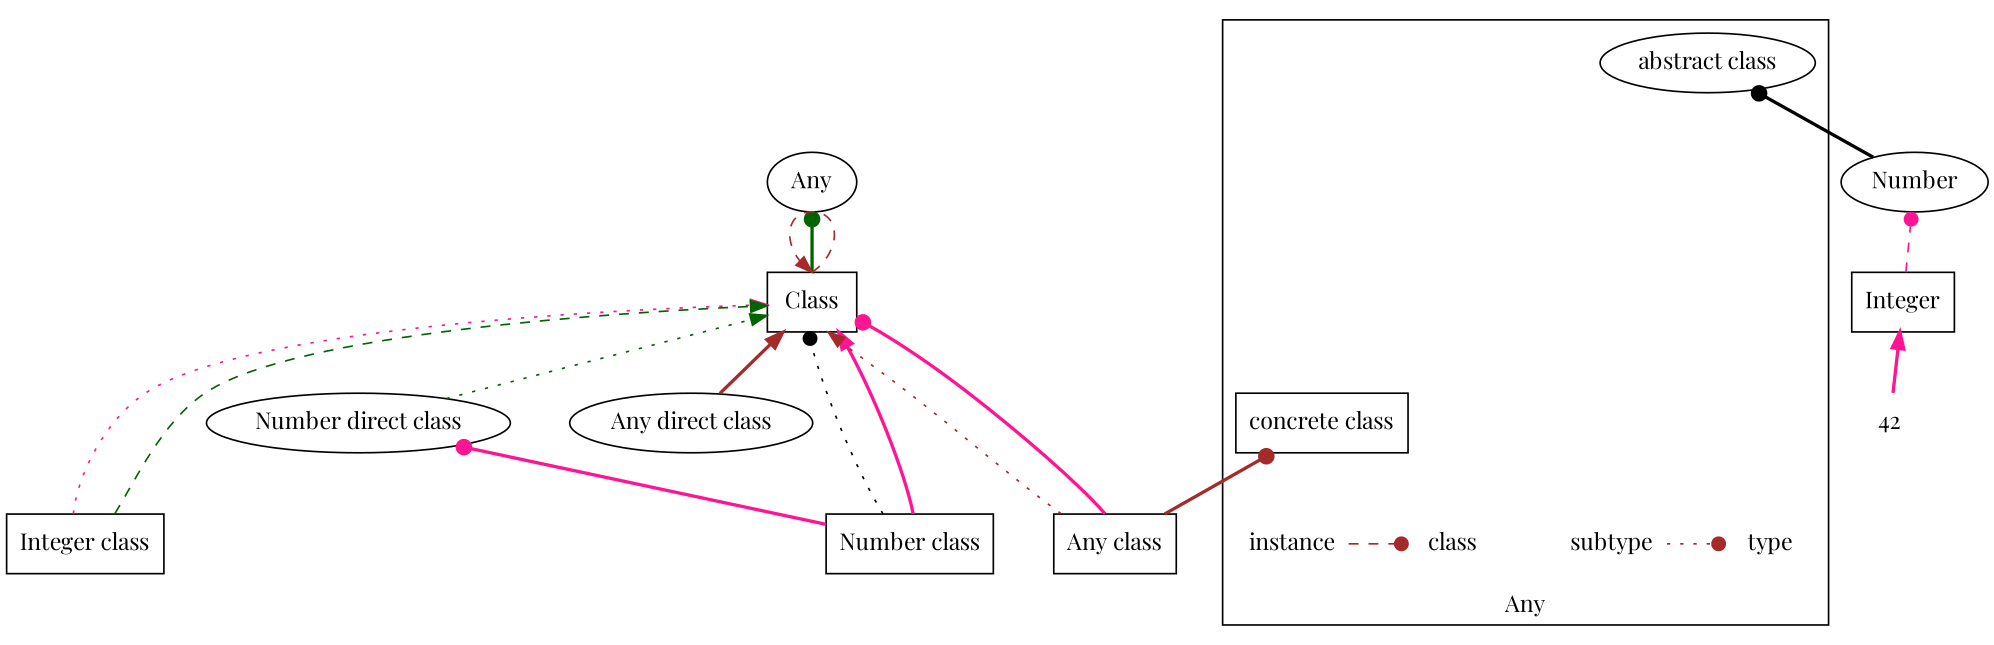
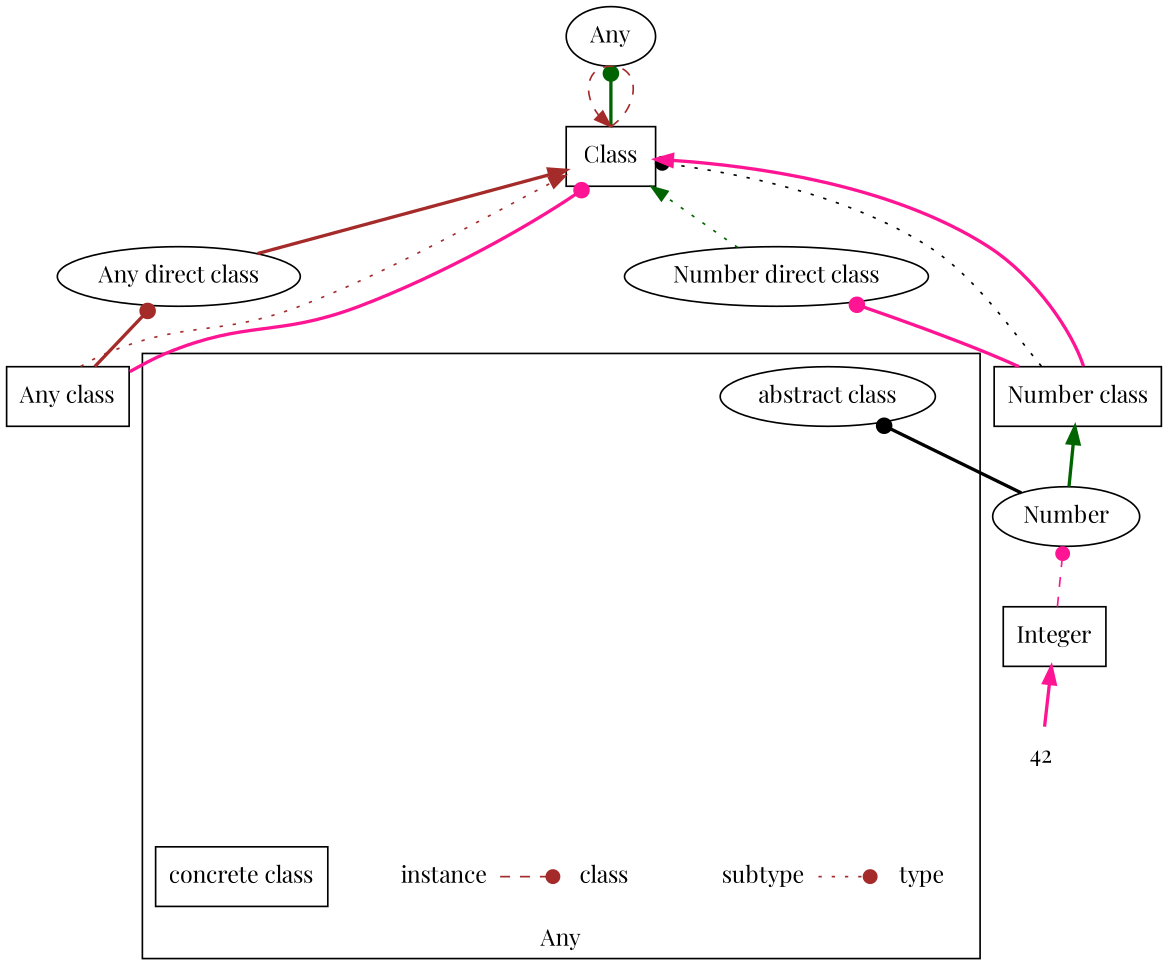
edge "Number" -> "Number class": added
edge "Any class" -> "concrete class": now "Any class" -> "Any direct class"
node "Integer class": removed
